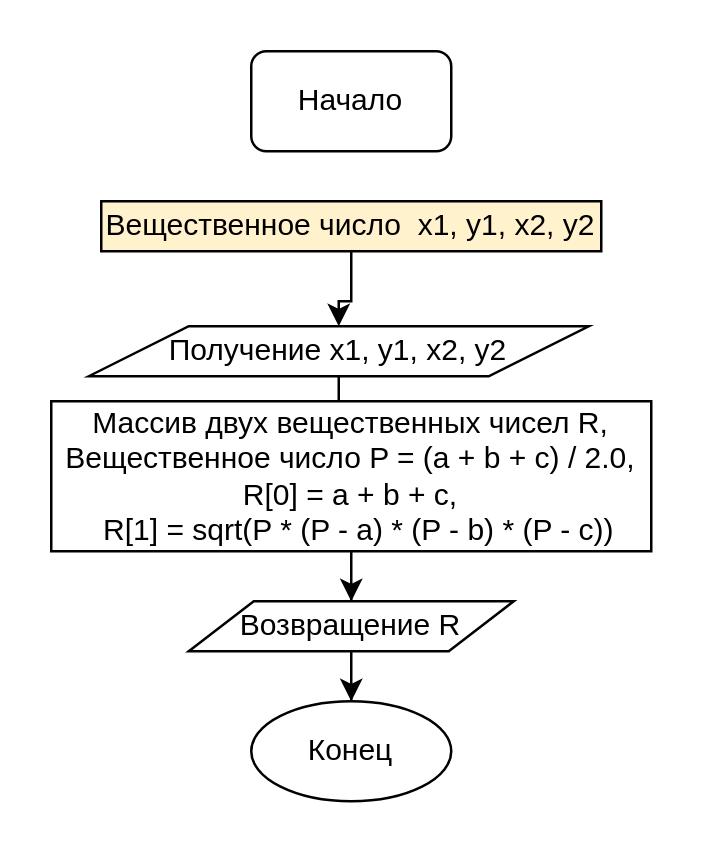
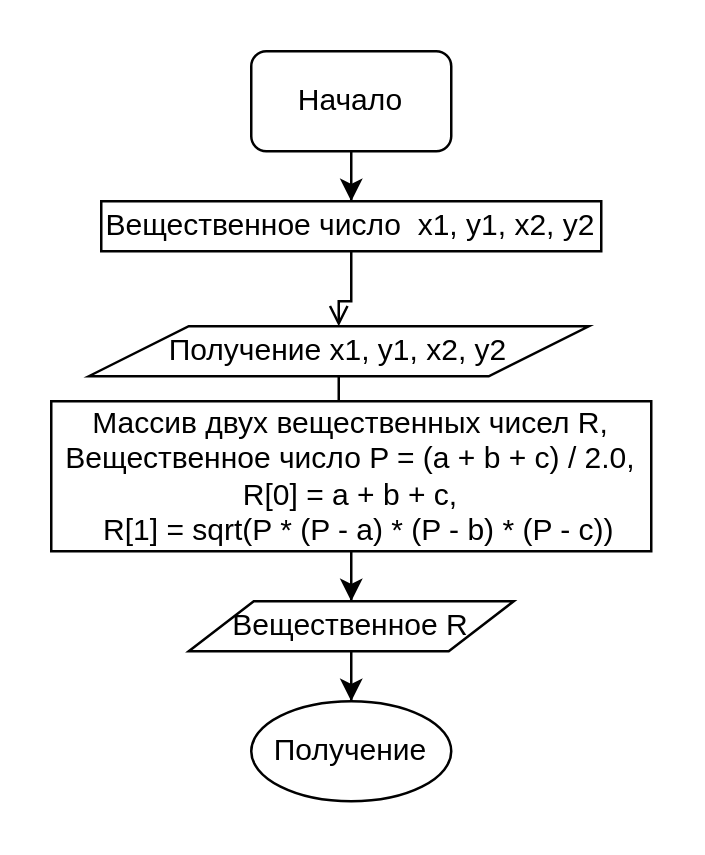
edge "Начало" -> "Вещественное число x1, y1, x2, y2": added
node "Вещественное число x1, y1, x2, y2": fillcolor #fff2cc -> #ffffff
edge "Вещественное число x1, y1, x2, y2" -> "Получение x1, y1, x2, y2": arrowhead classic -> open
node "Возвращение R": label "Возвращение R" -> "Вещественное R"
node "Конец": label "Конец" -> "Получение"
